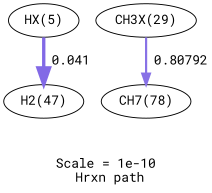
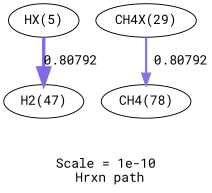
node "CH3X(29)": label "CH3X(29)" -> "CH4X(29)"
edge "HX(5)" -> "H2(47)": label " 0.041" -> " 0.80792"
node "CH7(78)": label "CH7(78)" -> "CH4(78)"
